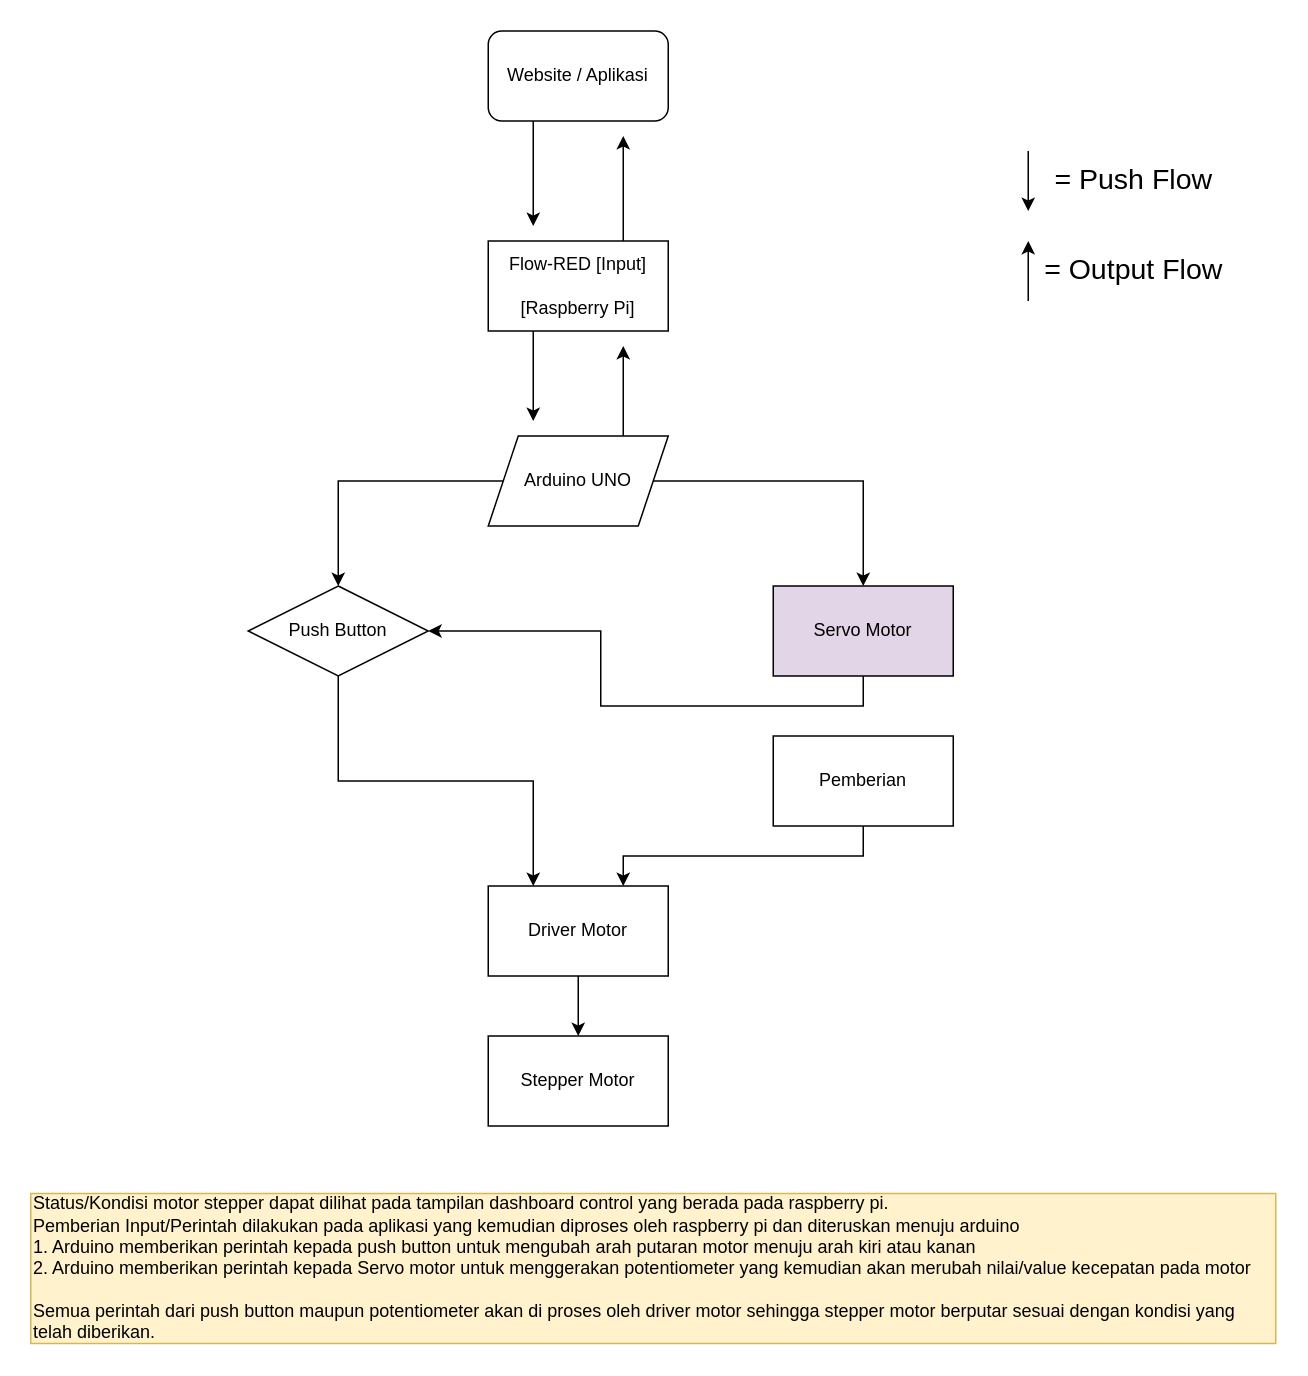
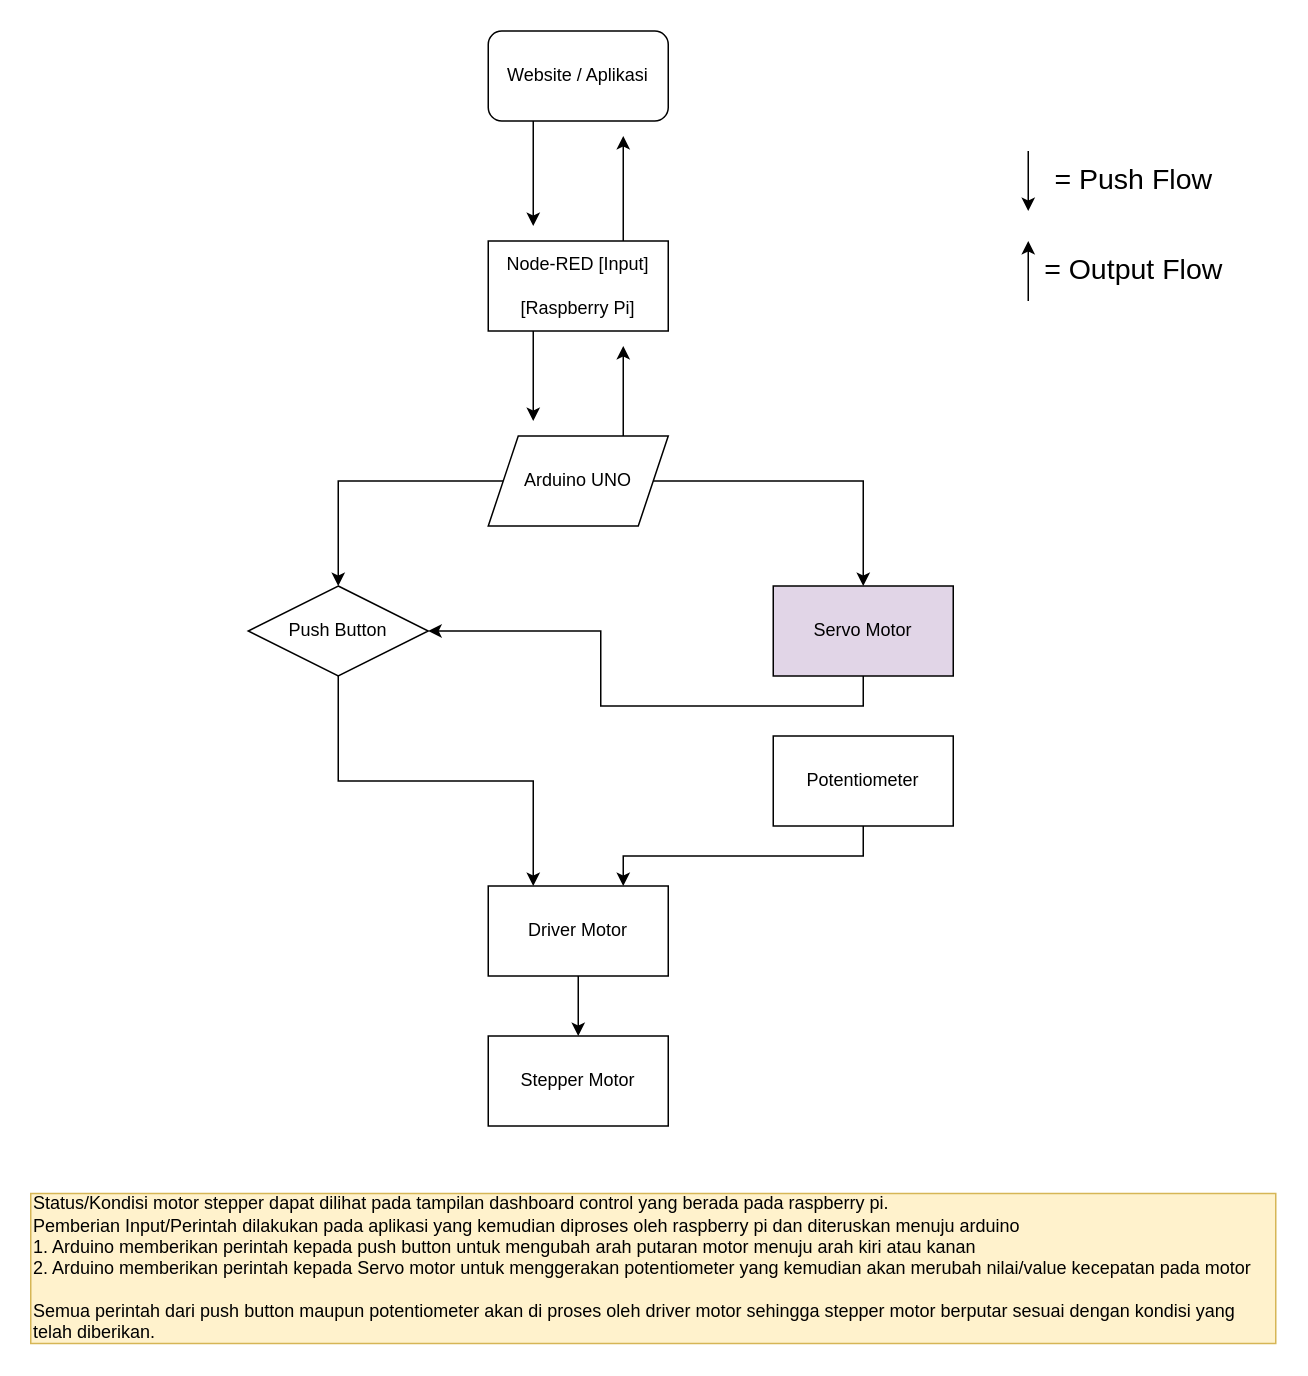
node "Flow-RED [Input] [Raspberry Pi]": label "Flow-RED [Input] [Raspberry Pi]" -> "Node-RED [Input] [Raspberry Pi]"
node "Pemberian": label "Pemberian" -> "Potentiometer"
